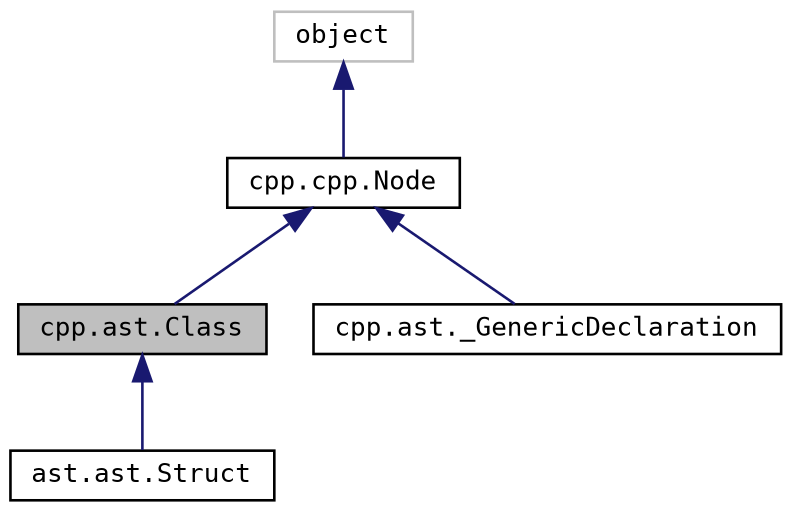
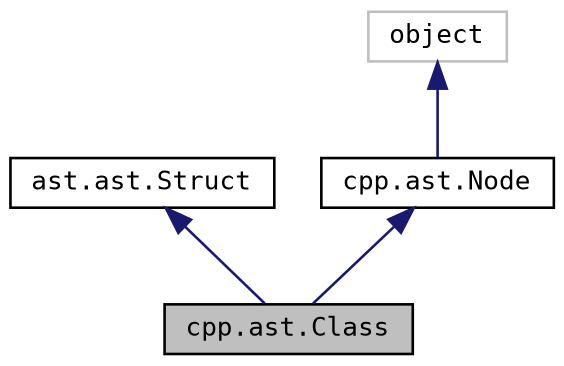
node "cpp.cpp.Node": label "cpp.cpp.Node" -> "cpp.ast.Node"
node "cpp.ast._GenericDeclaration": removed
edge "ast.ast.Struct" -> "cpp.ast.Class": reversed
